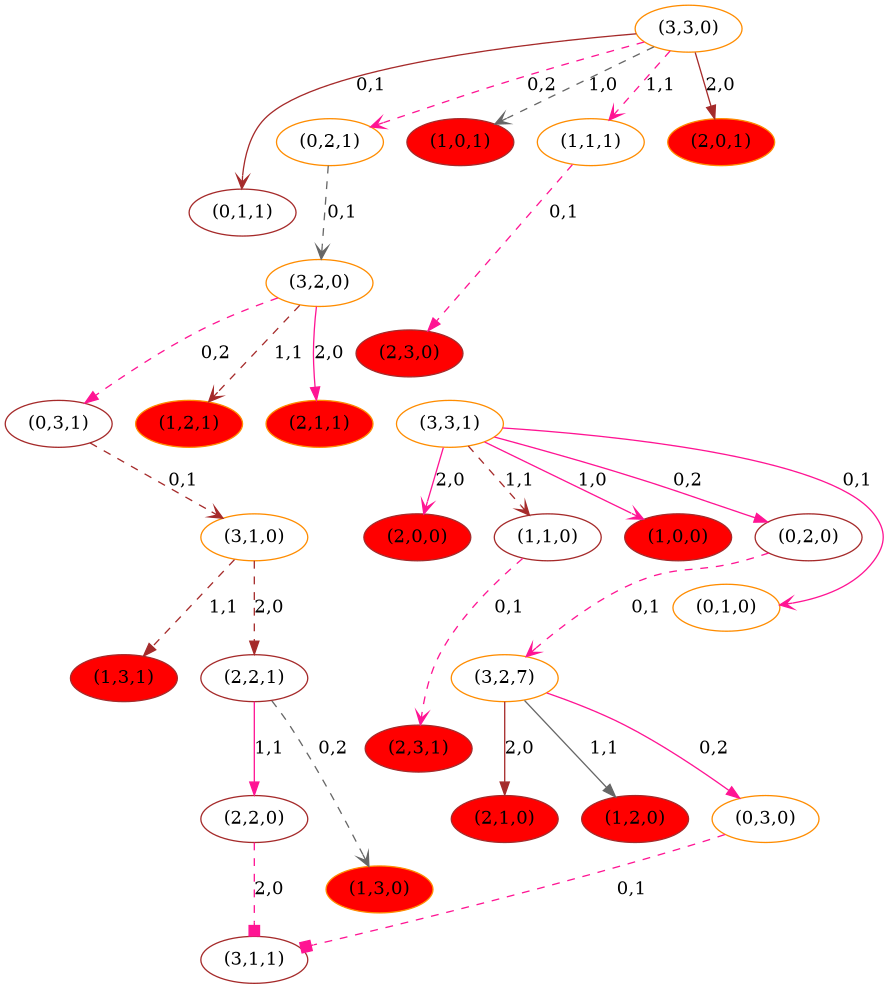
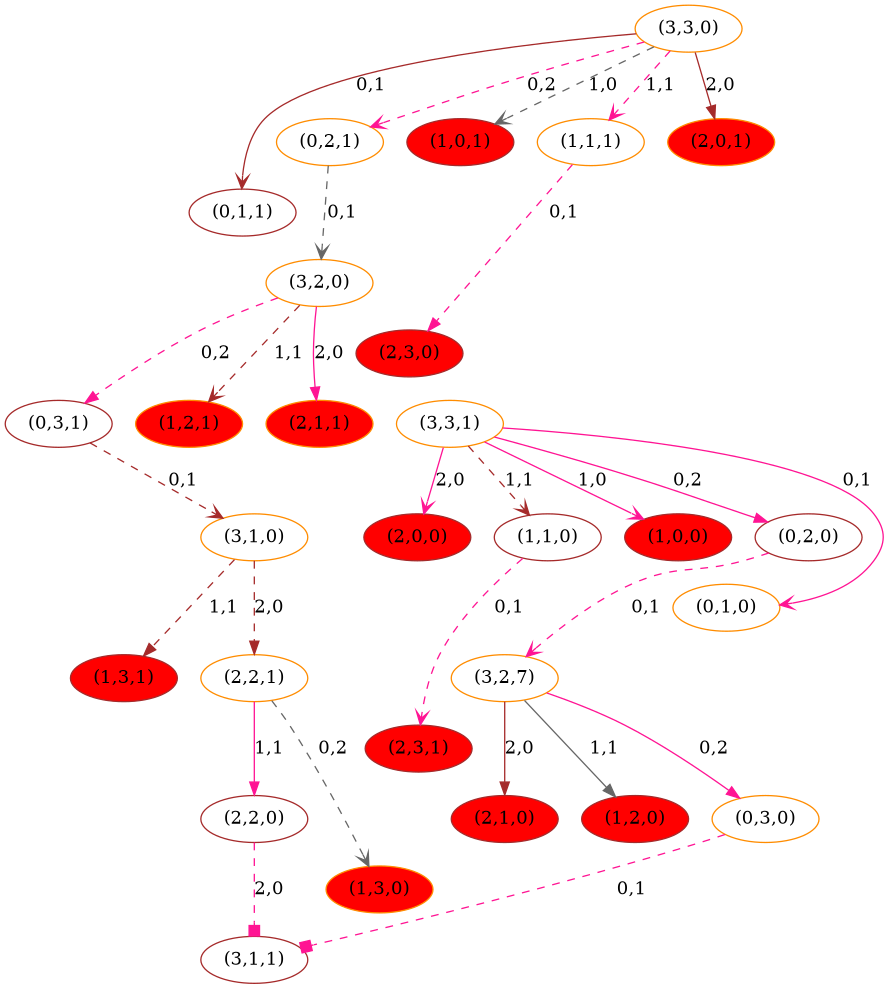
node "(2,2,1)": color brown -> darkorange
